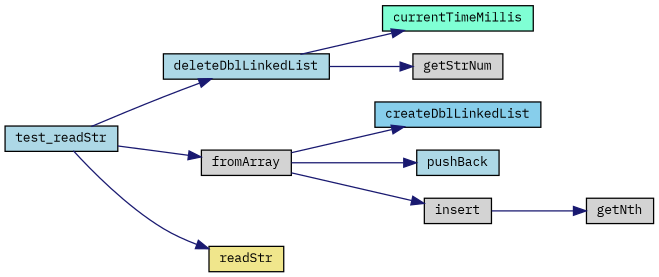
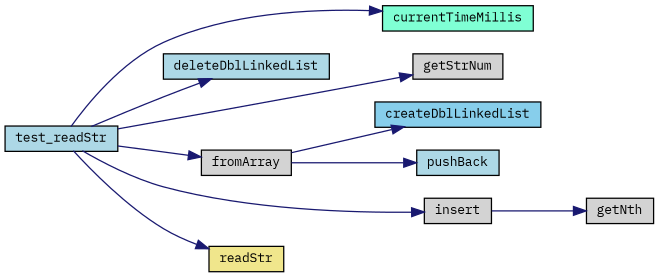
edge "deleteDblLinkedList" -> "currentTimeMillis": now "test_readStr" -> "currentTimeMillis"
edge "deleteDblLinkedList" -> "getStrNum": now "test_readStr" -> "getStrNum"
edge "fromArray" -> "insert": now "test_readStr" -> "insert"
